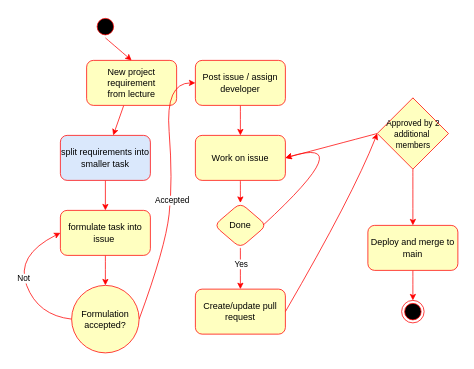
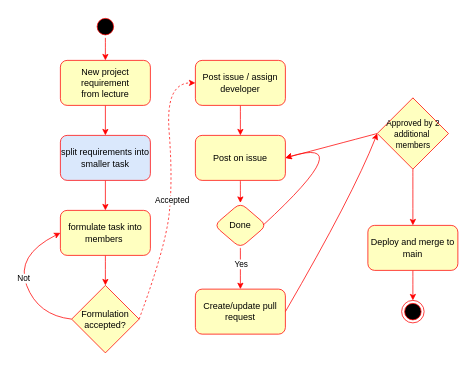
node "New project requirement from lecture": moved (132, 83) -> (105, 83)
edge "Formulation accepted?" -> "Post issue / assign developer": style solid -> dashed
node "Work on issue": label "Work on issue" -> "Post on issue"
node "formulate task into issue": label "formulate task into issue" -> "formulate task into members"
node "Formulation accepted?": shape ellipse -> diamond
